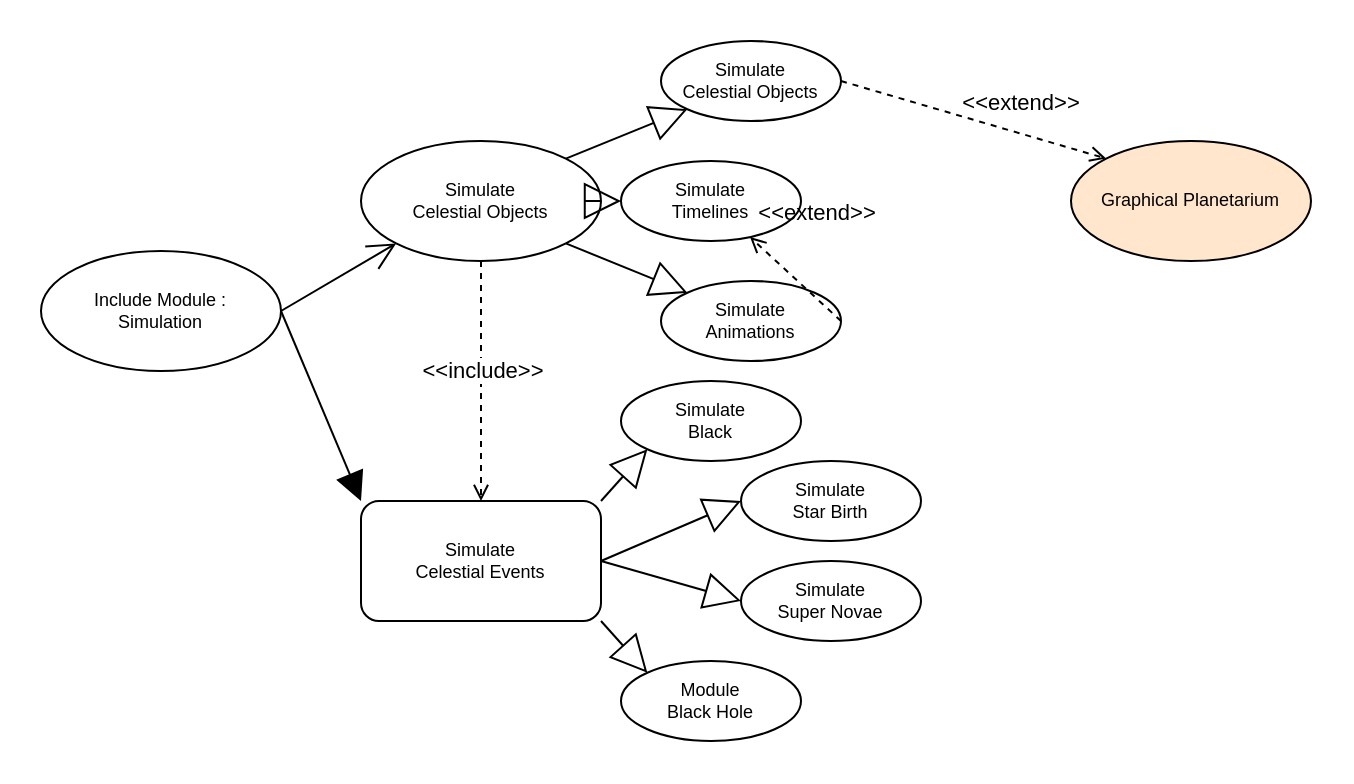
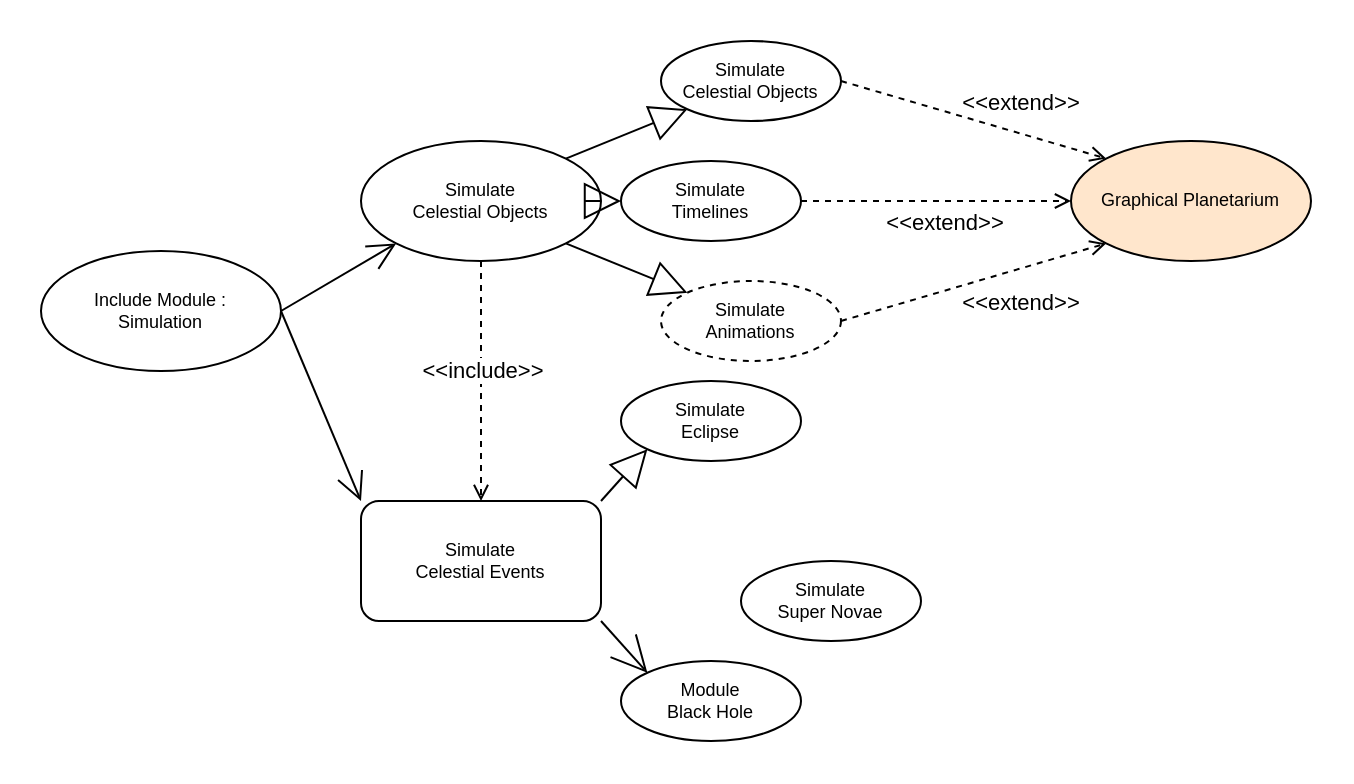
edge "Simulate Timelines" -> "Graphical Planetarium": added, label "<<extend>>"
edge "Simulate Animations" -> "Simulate Timelines": now "Simulate Animations" -> "Graphical Planetarium"
node "Simulate Animations": style solid -> dashed
node "Simulate Black": label "Simulate Black" -> "Simulate Eclipse"
edge "Include Module : Simulation" -> "Simulate Celestial Events": arrowhead block -> open
node "Simulate Star Birth": removed
edge "Simulate Celestial Events" -> "Simulate Star Birth": removed
edge "Simulate Celestial Events" -> "Simulate Super Novae": removed
edge "Simulate Celestial Events" -> "Module Black Hole": arrowhead block -> open
